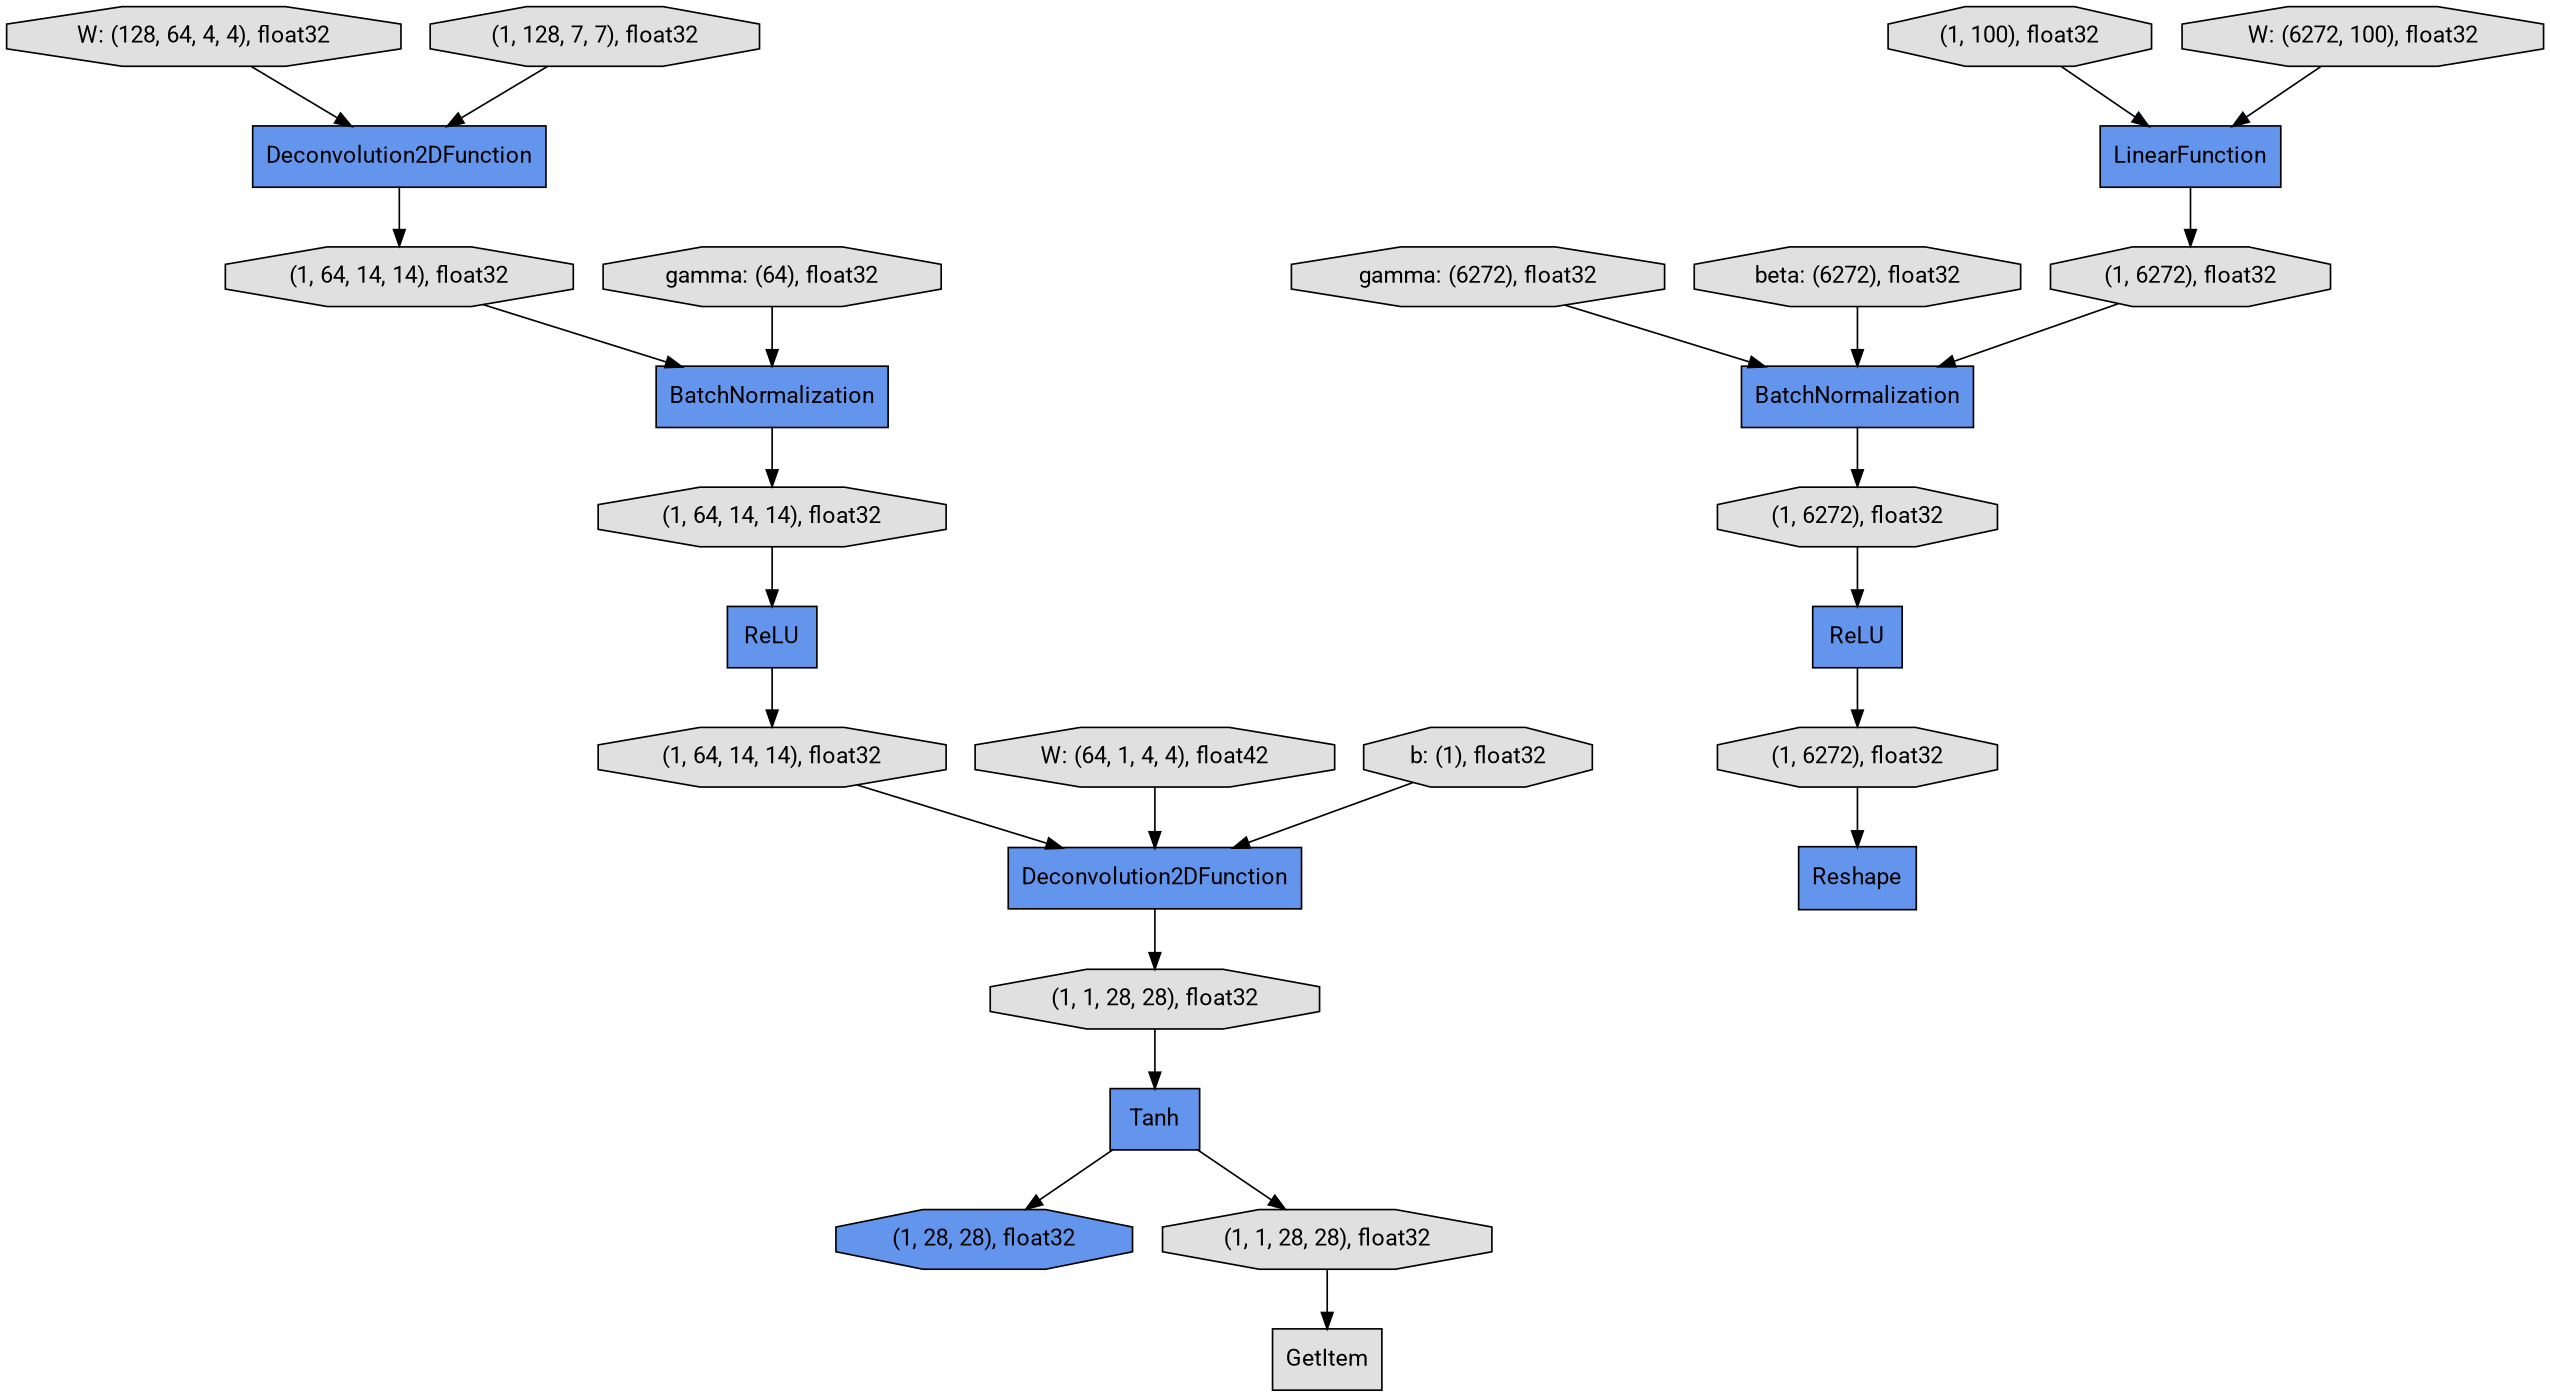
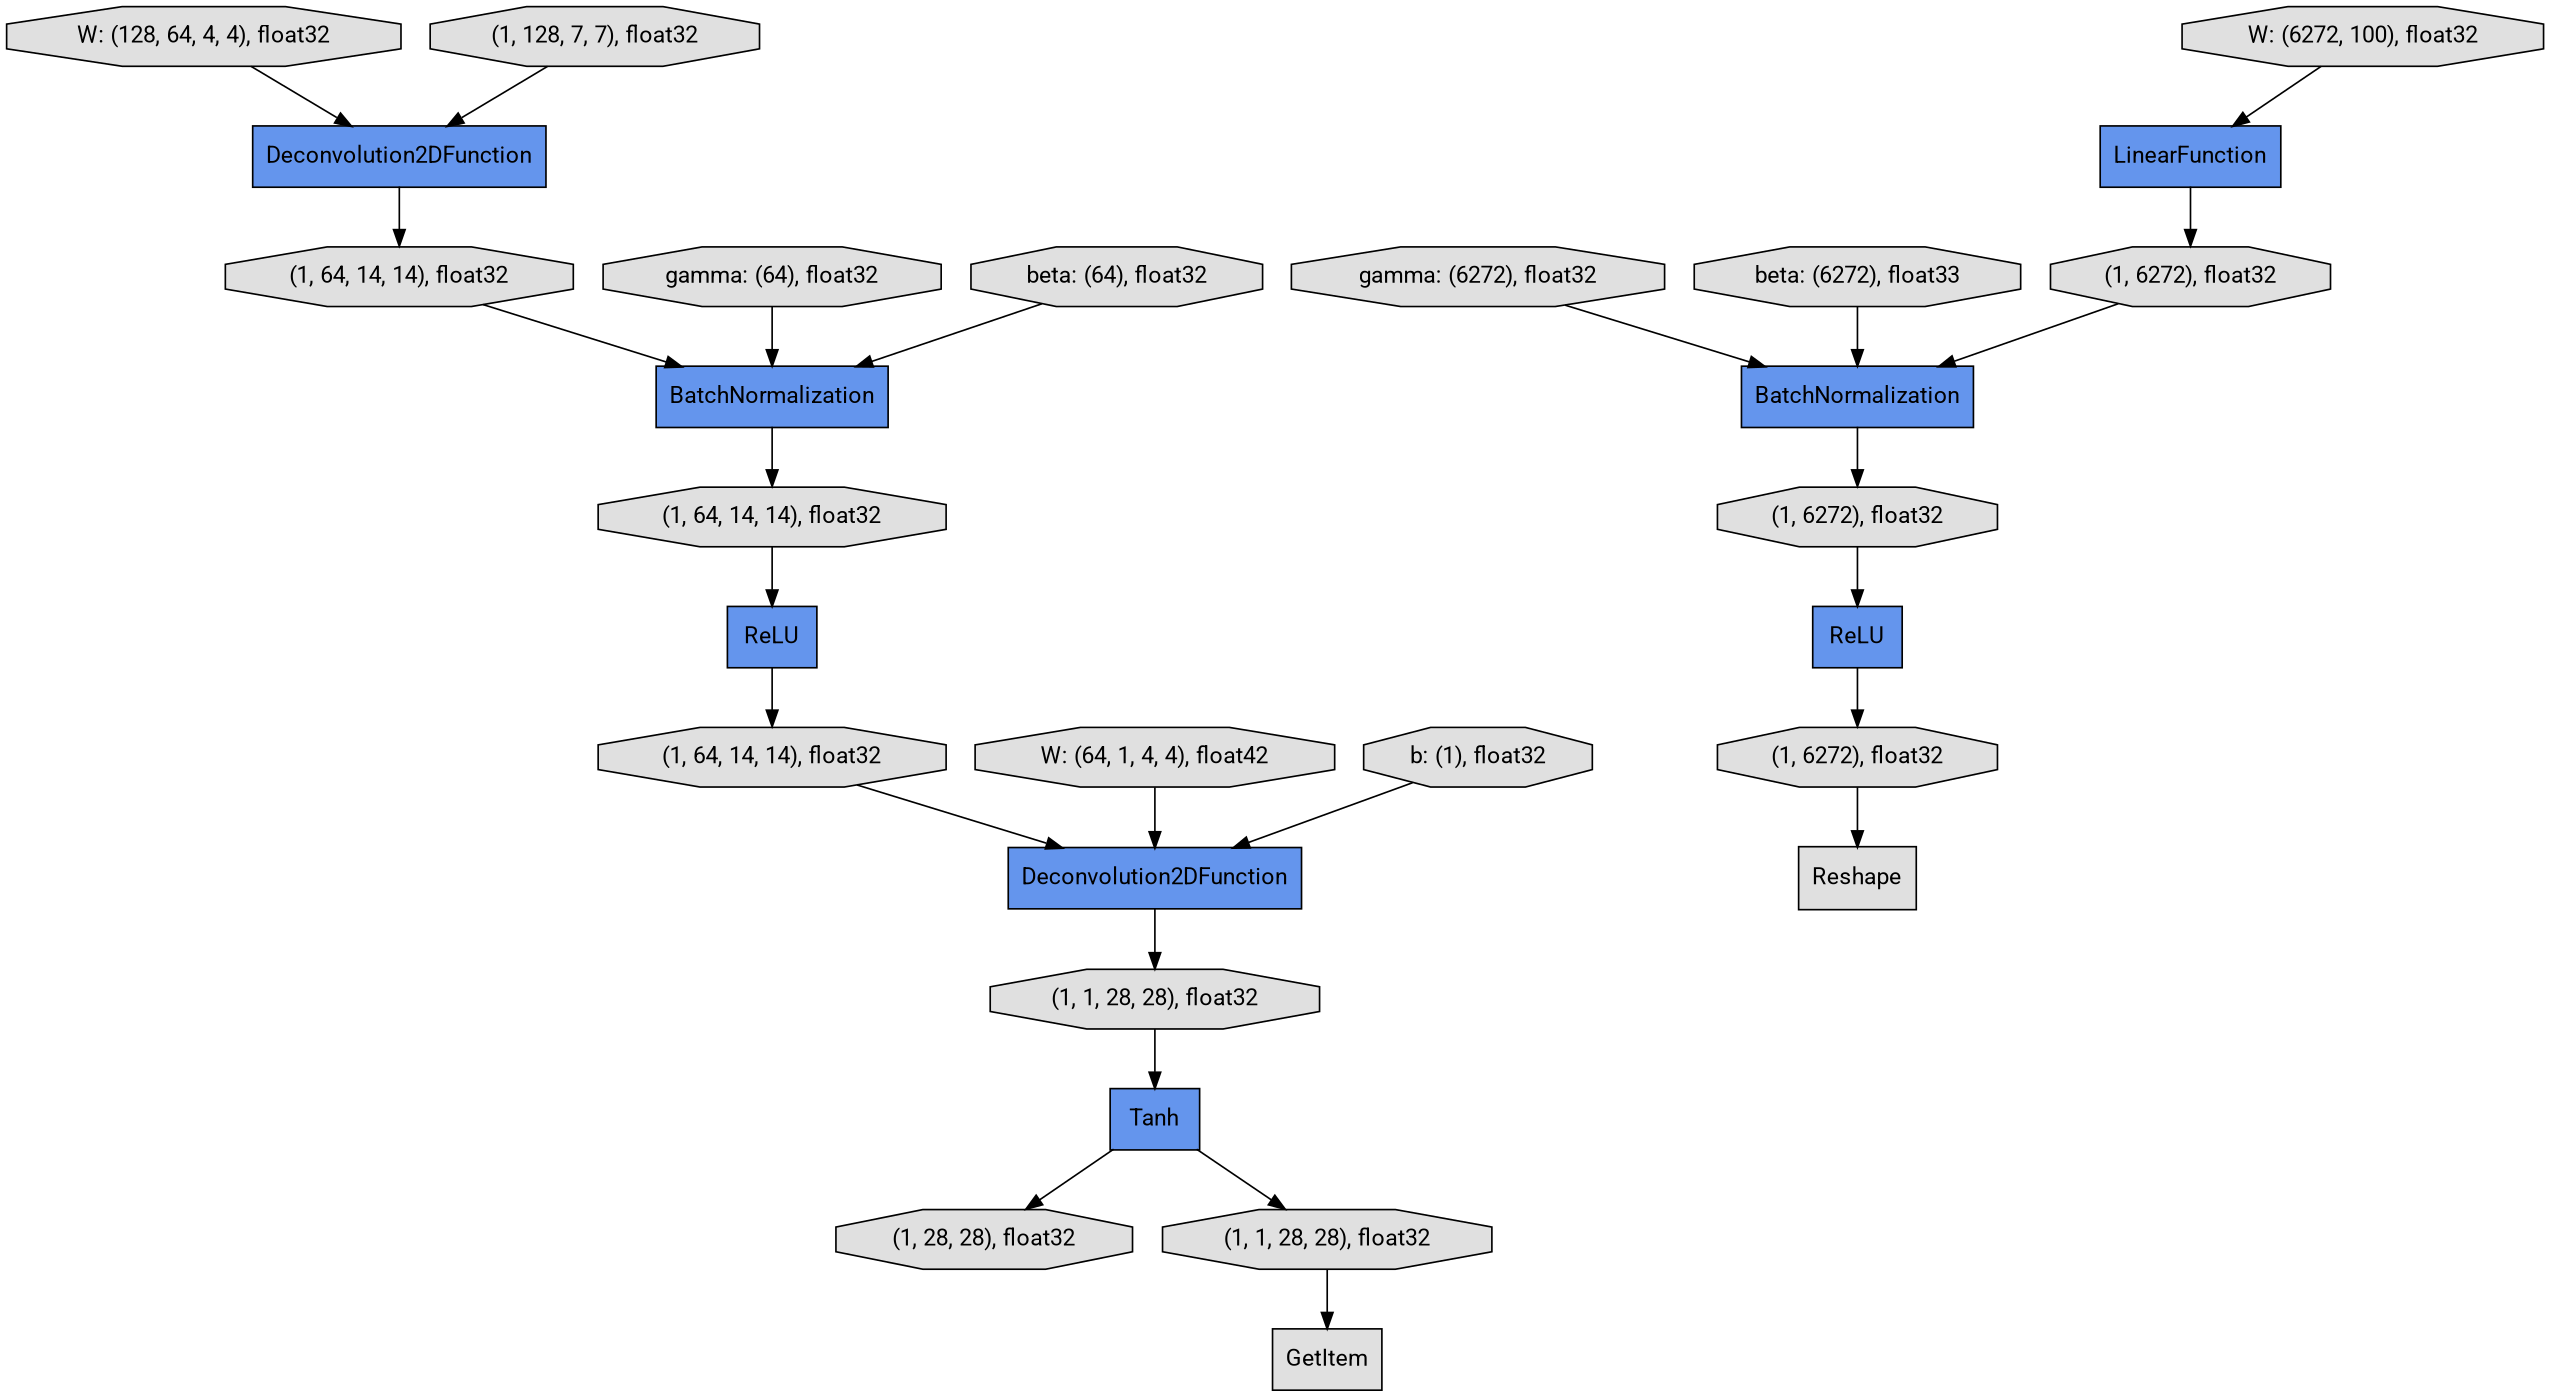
node "(1, 100), float32": removed
node "beta: (64), float32": added
node "beta: (6272), float32": label "beta: (6272), float32" -> "beta: (6272), float33"
node "Reshape": fillcolor #6495ed -> #e0e0e0
node "(1, 28, 28), float32": fillcolor #6495ed -> #e0e0e0
